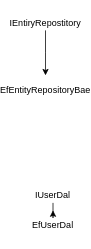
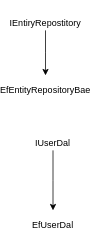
node "IUserDal": moved (53, 195) -> (53, 143)
